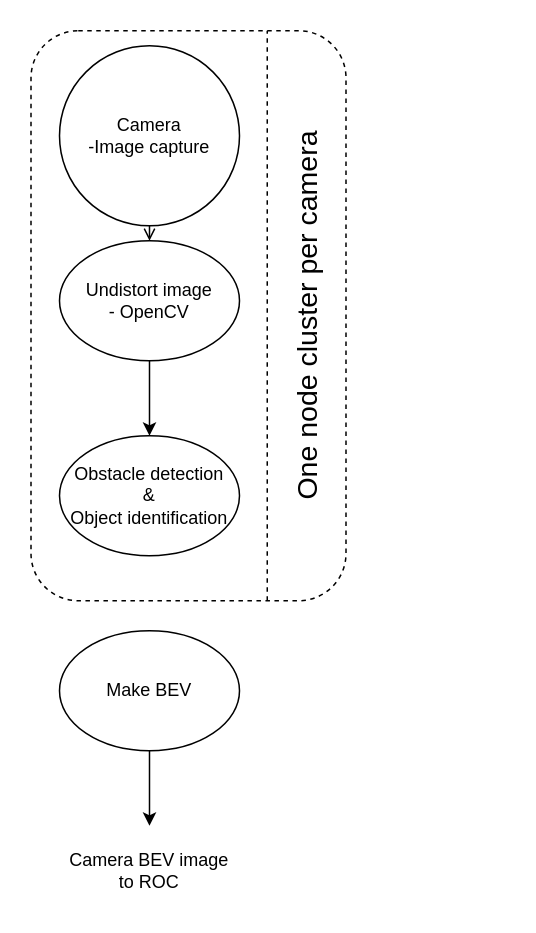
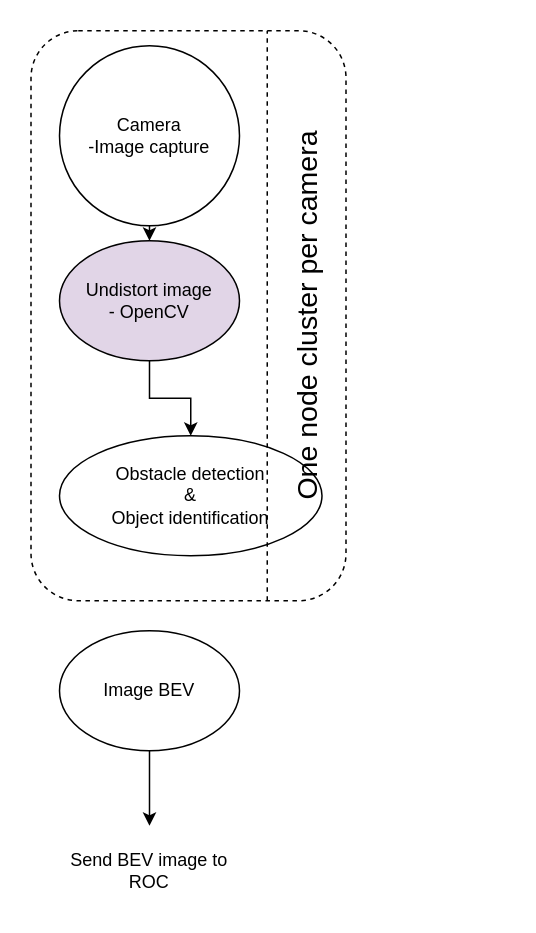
edge "Camera -Image capture" -> "Undistort image - OpenCV": arrowhead open -> classic
node "Undistort image - OpenCV": fillcolor #ffffff -> #e1d5e7
node "Obstacle detection & Object identification": size 180x120 -> 263x120
node "Make BEV": label "Make BEV" -> "Image BEV"
node "Camera BEV image to ROC": label "Camera BEV image to ROC" -> "Send BEV image to ROC"
